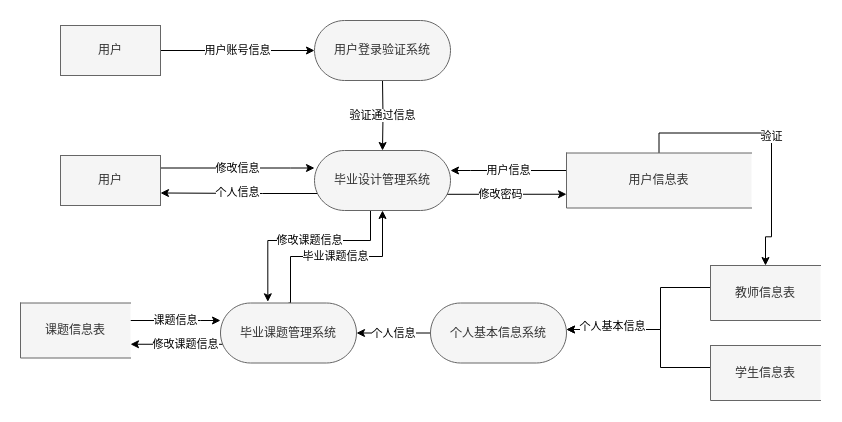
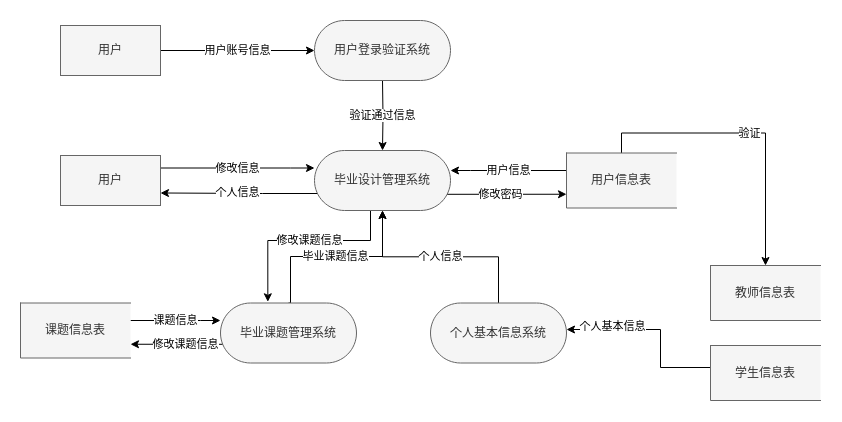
node "用户信息表": size 185x55 -> 110x55
edge "教师信息表" -> "个人基本信息系统": removed
edge "个人基本信息系统" -> "毕业课题管理系统": now "个人基本信息系统" -> "毕业设计管理系统"
